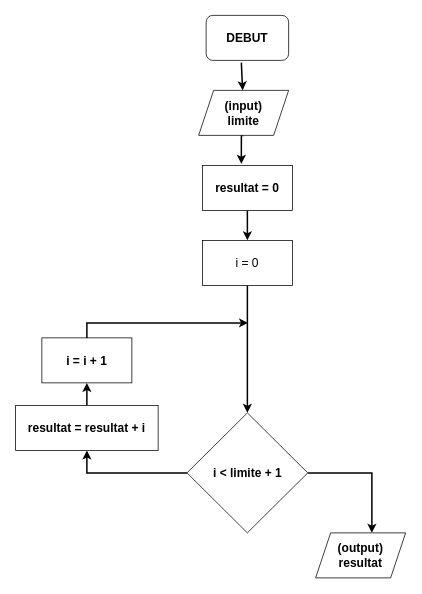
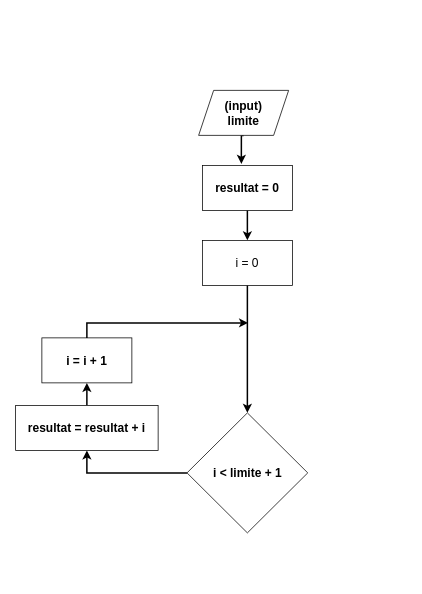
node "DEBUT": removed
edge "DEBUT" -> "(input) limite": removed
edge "i < limite + 1" -> "(output) resultat": removed
node "(output) resultat": removed
